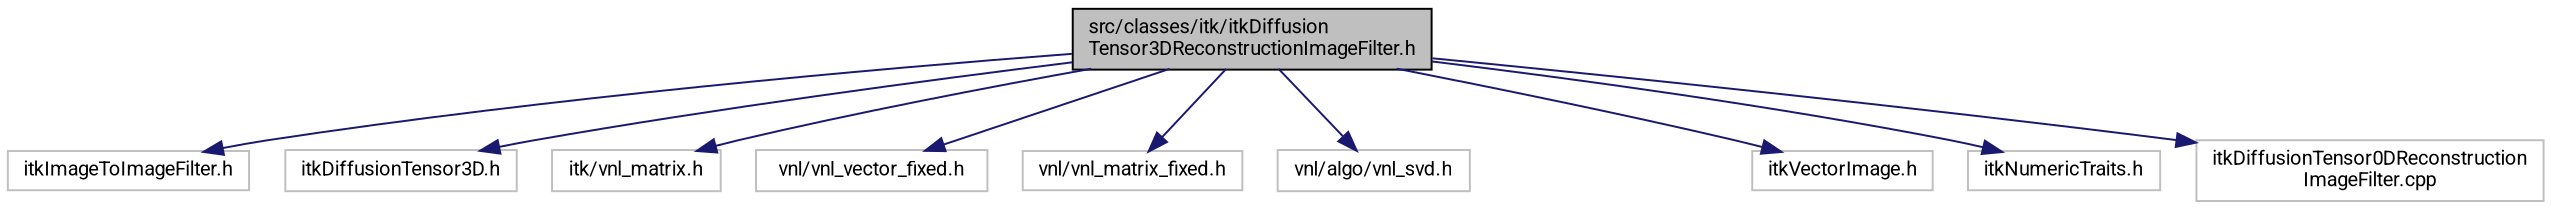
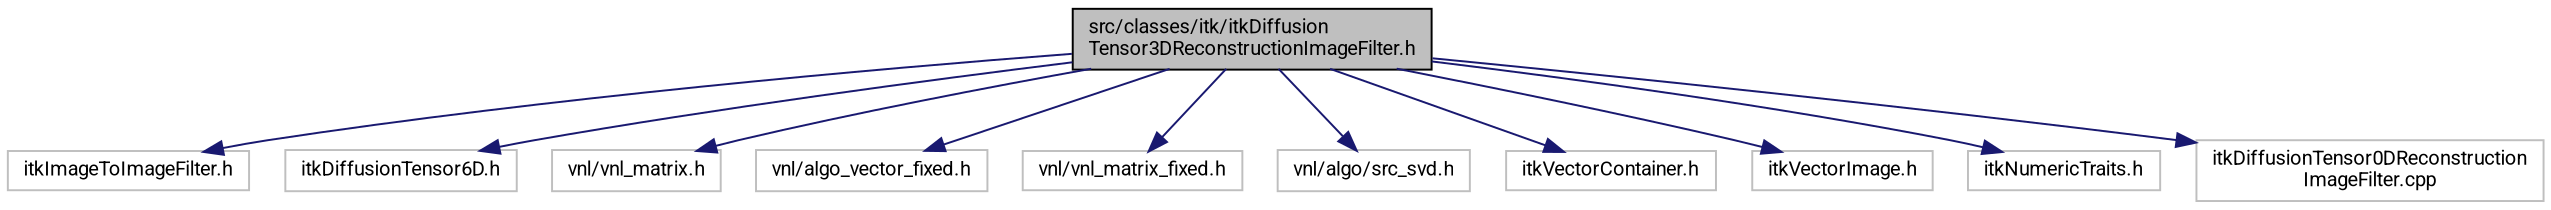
node "itkDiffusionTensor3D.h": label "itkDiffusionTensor3D.h" -> "itkDiffusionTensor6D.h"
node "itk/vnl_matrix.h": label "itk/vnl_matrix.h" -> "vnl/vnl_matrix.h"
node "vnl/vnl_vector_fixed.h": label "vnl/vnl_vector_fixed.h" -> "vnl/algo_vector_fixed.h"
node "vnl/algo/vnl_svd.h": label "vnl/algo/vnl_svd.h" -> "vnl/algo/src_svd.h"
node "itkVectorContainer.h": added
